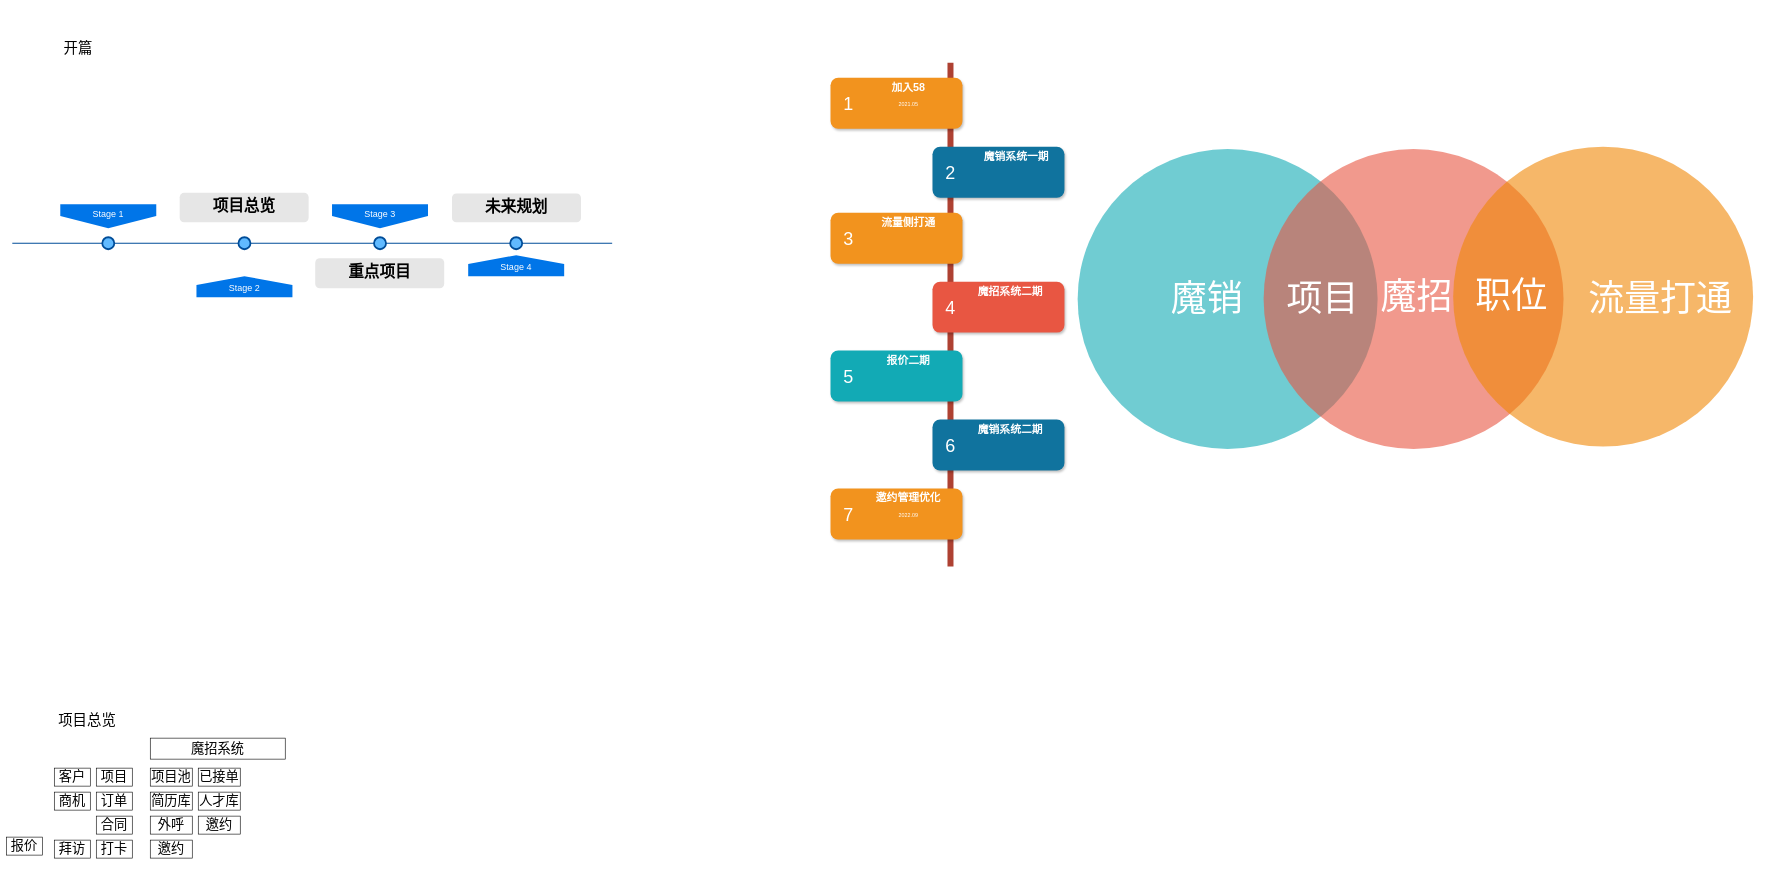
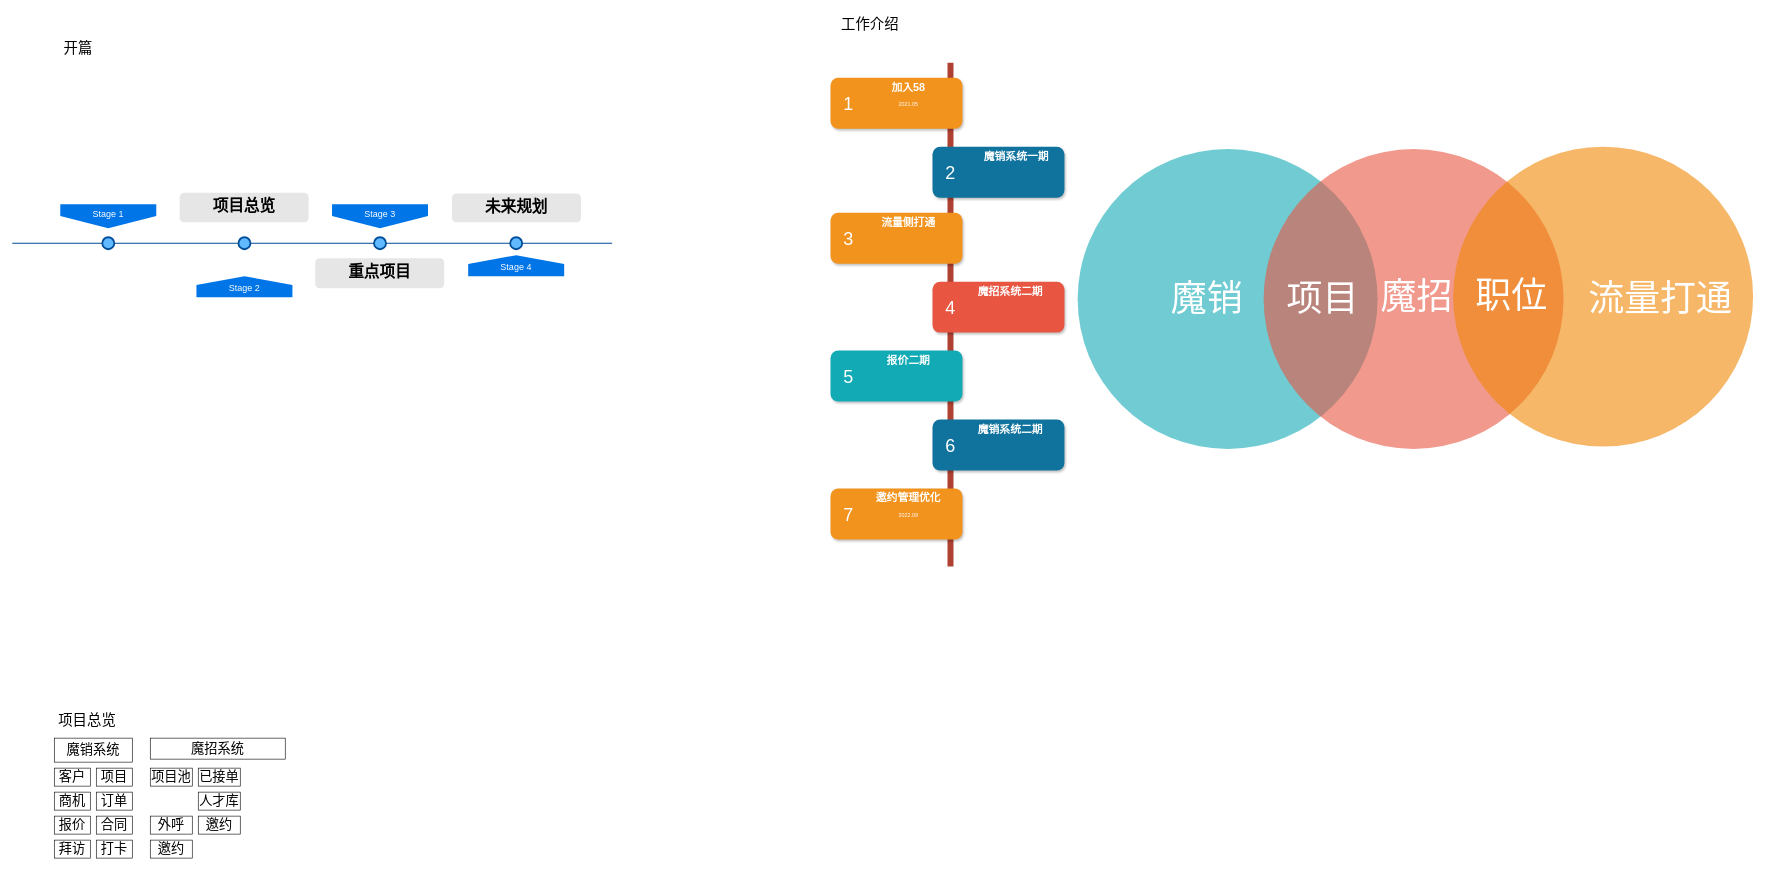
node "工作介绍": added
node "魔销系统": added
node "简历库": removed
node "报价": moved (24, 846) -> (72, 825)
